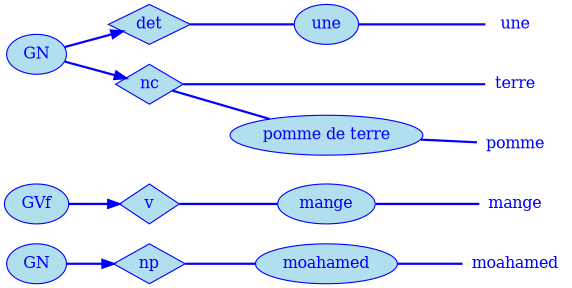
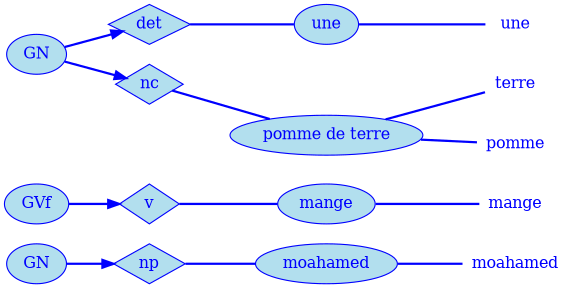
edge "nc" -- "terre": now "pomme de terre" -- "terre"
